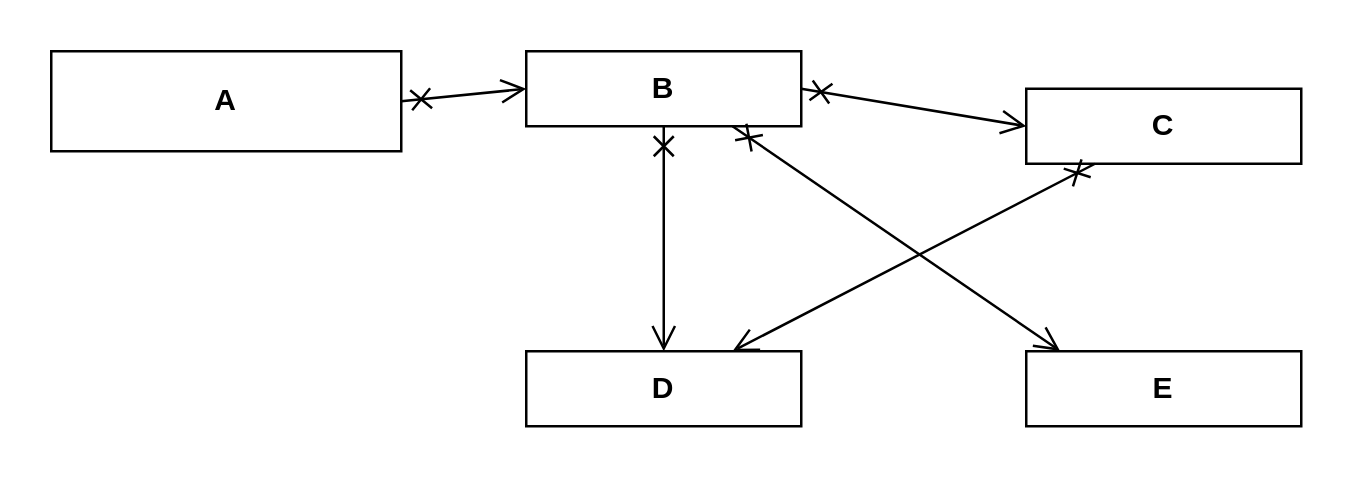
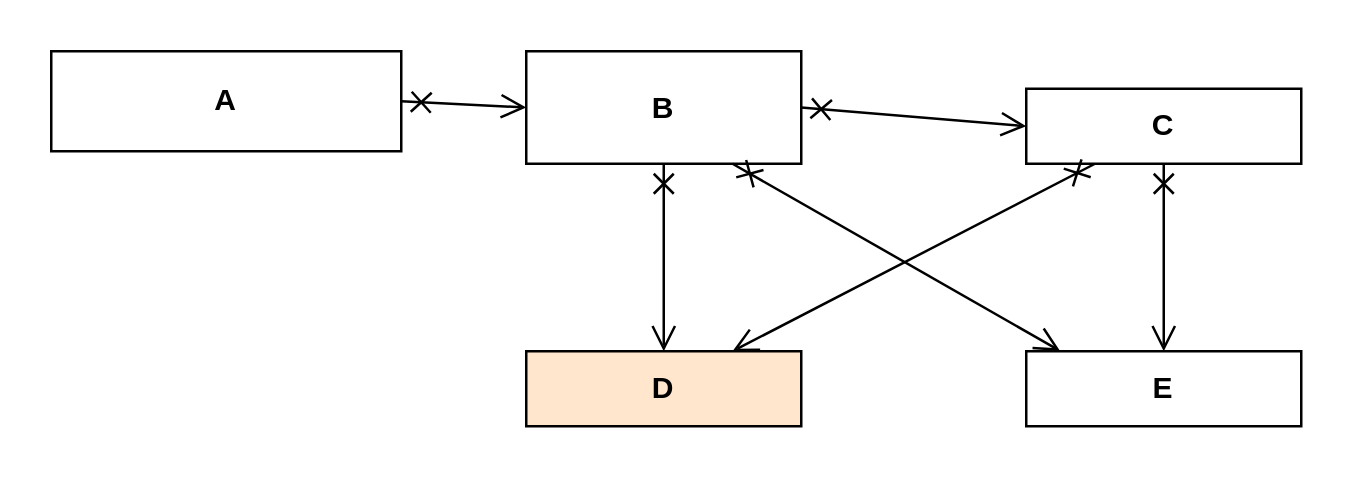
node "B": size 275x75 -> 275x113
edge "C" -- "E": added
node "D": fillcolor #ffffff -> #ffe6cc
